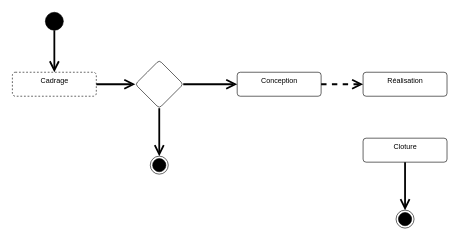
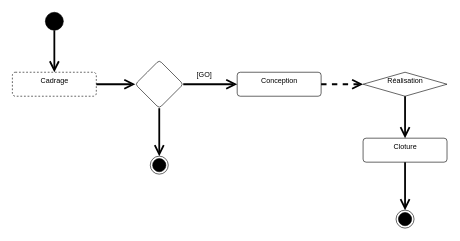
node "[GO]": added
node "Réalisation": shape rounded rectangle -> diamond
edge "Réalisation" -> "Cloture": added
